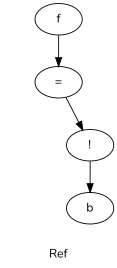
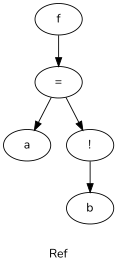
node "a": added
